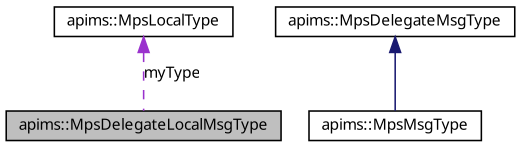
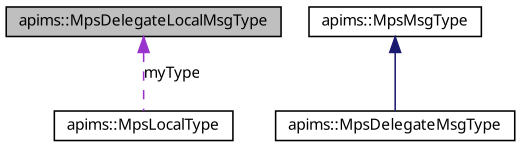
edge "apims::MpsDelegateLocalMsgType" -> "apims::MpsLocalType": reversed
edge "apims::MpsMsgType" -> "apims::MpsDelegateMsgType": reversed
